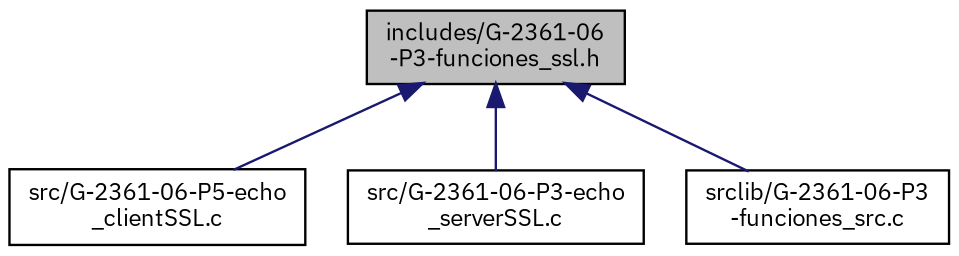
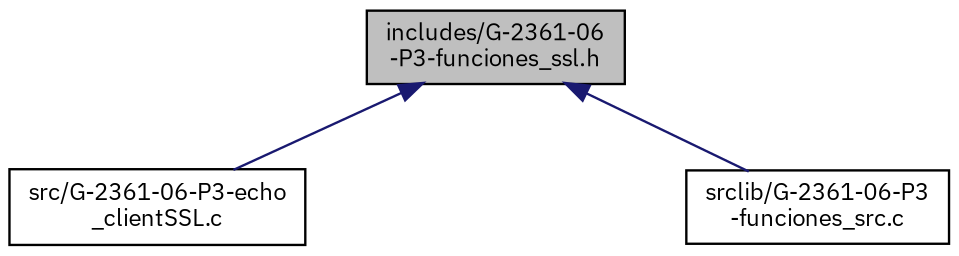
node "src/G-2361-06-P5-echo _clientSSL.c": label "src/G-2361-06-P5-echo _clientSSL.c" -> "src/G-2361-06-P3-echo _clientSSL.c"
node "src/G-2361-06-P3-echo _serverSSL.c": removed
